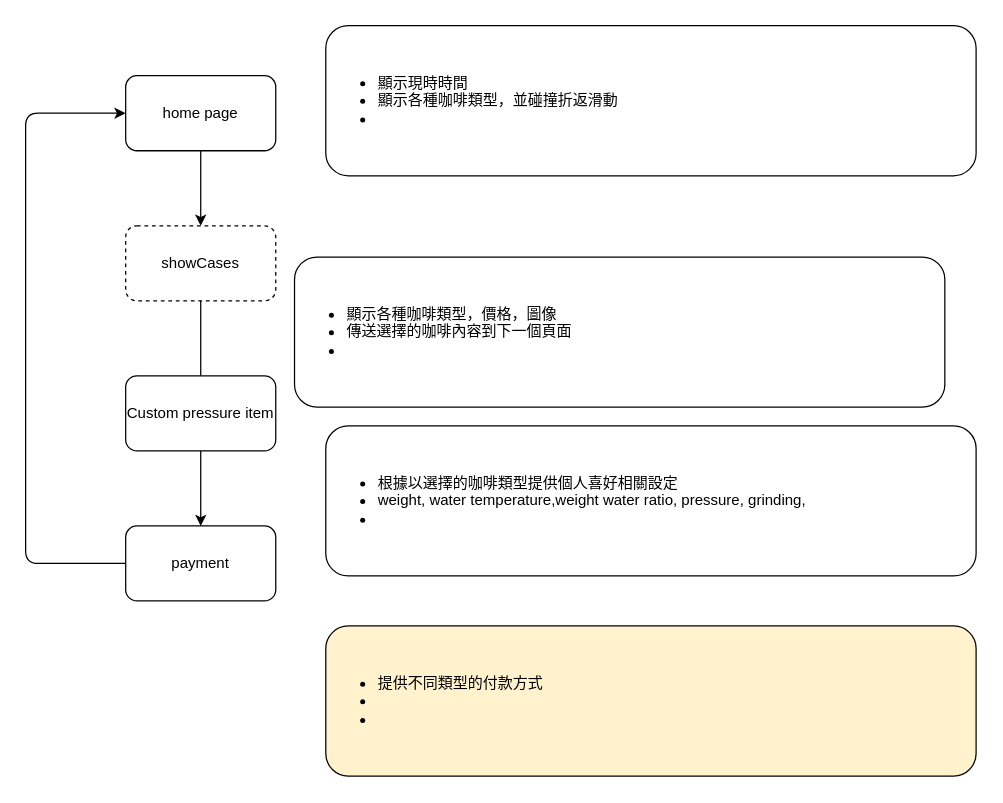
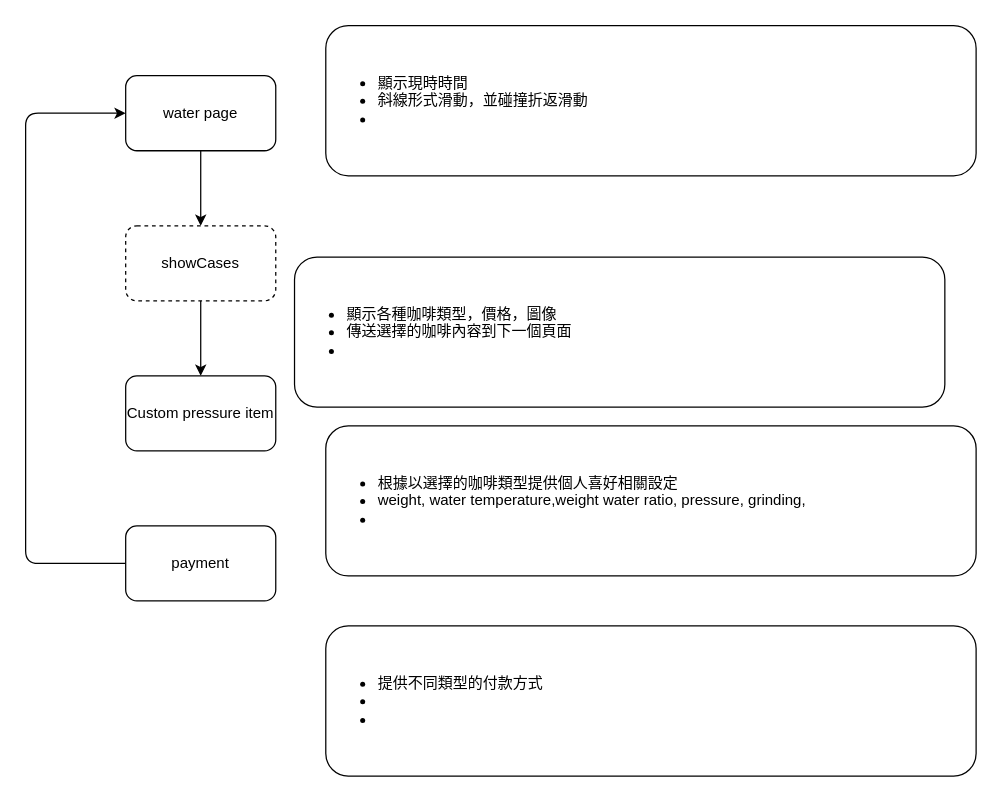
node "顯示現時時間 顯示各種咖啡類型，並碰撞折返滑動": label "顯示現時時間 顯示各種咖啡類型，並碰撞折返滑動" -> "顯示現時時間 斜線形式滑動，並碰撞折返滑動"
node "home page": label "home page" -> "water page"
edge "showCases" -- "Custom pressure item": arrowhead none -> classic
edge "Custom pressure item" -> "payment": removed
node "提供不同類型的付款方式": fillcolor #fff2cc -> #ffffff
